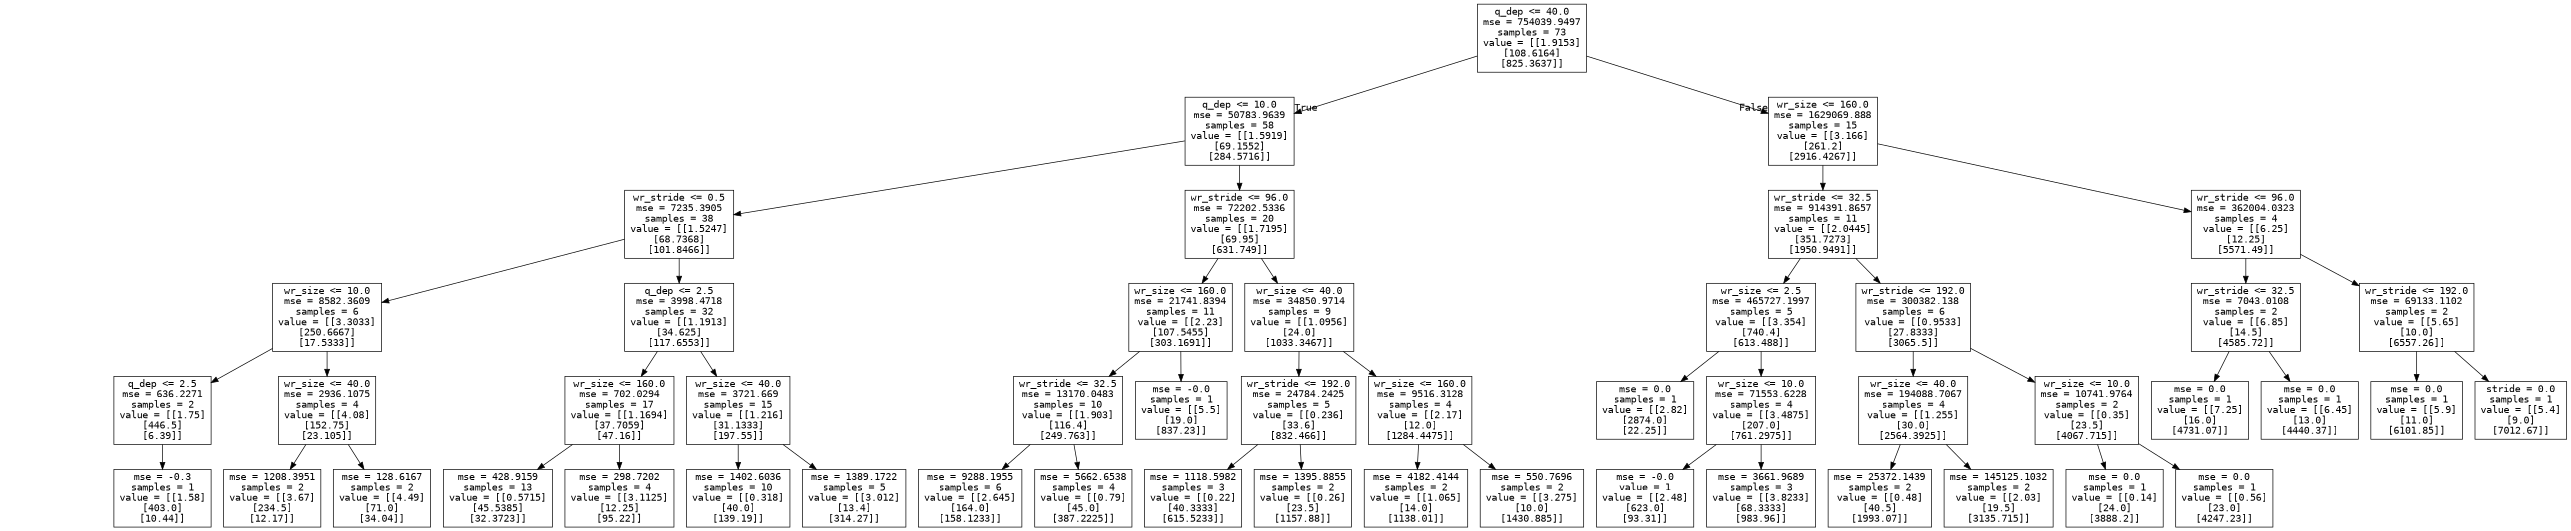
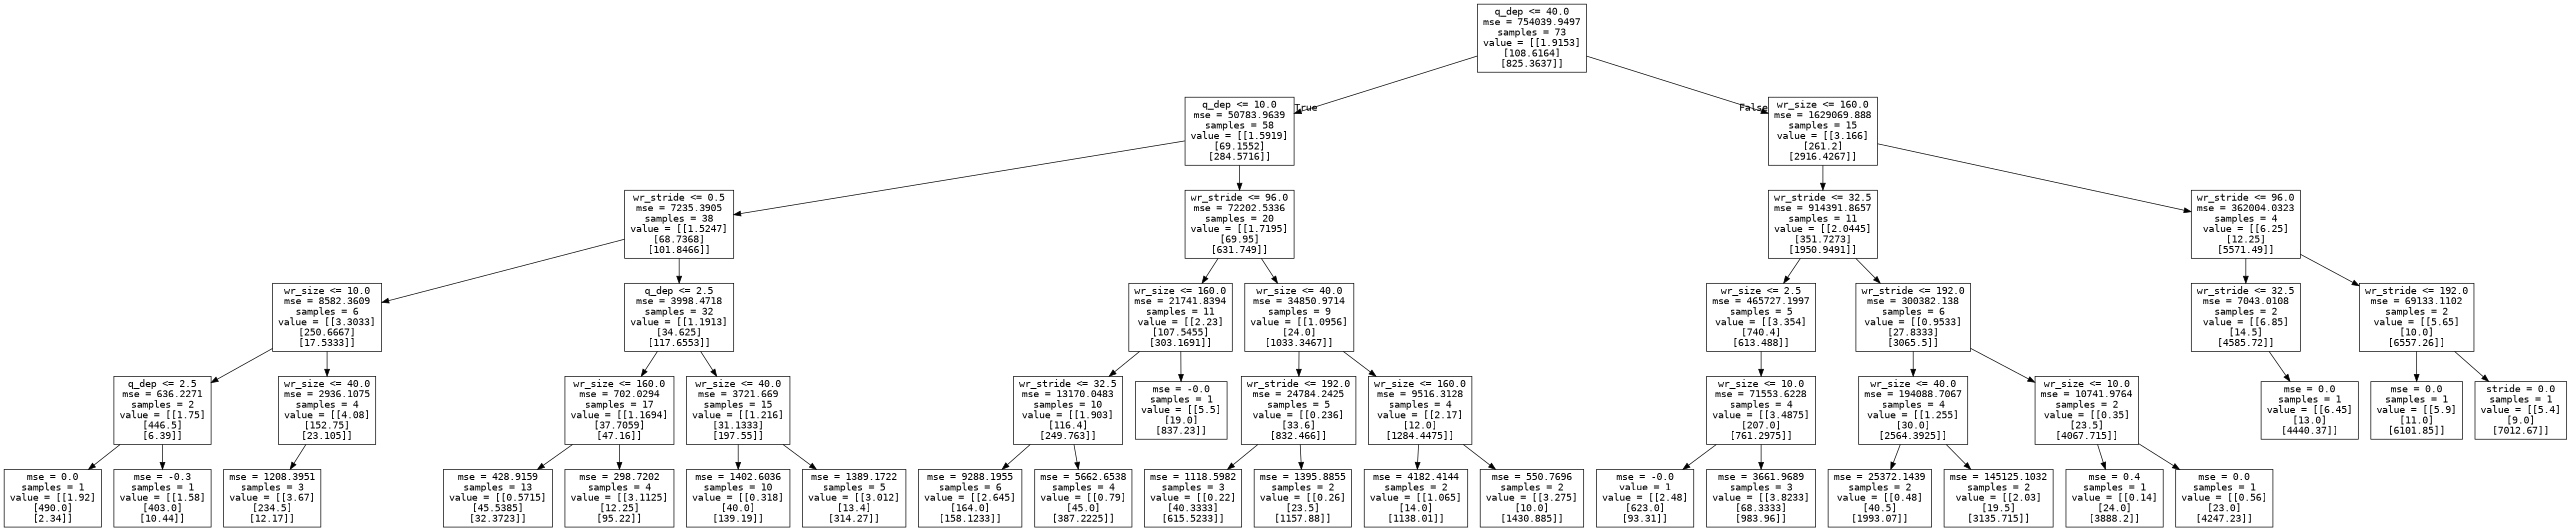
node "mse = 0.0 samples = 1 value = [[2.82] [2874.0] [22.25]]": removed
node "mse = 0.0 samples = 1 value = [[7.25] [16.0] [4731.07]]": removed
node "mse = 0.0 samples = 1 value = [[1.92] [490.0] [2.34]]": added
node "mse = 1208.3951 samples = 2 value = [[3.67] [234.5] [12.17]]": label "mse = 1208.3951 samples = 2 value = [[3.67] [234.5] [12.17]]" -> "mse = 1208.3951 samples = 3 value = [[3.67] [234.5] [12.17]]"
node "mse = 128.6167 samples = 2 value = [[4.49] [71.0] [34.04]]": removed
node "mse = 0.0 samples = 1 value = [[0.14] [24.0] [3888.2]]": label "mse = 0.0 samples = 1 value = [[0.14] [24.0] [3888.2]]" -> "mse = 0.4 samples = 1 value = [[0.14] [24.0] [3888.2]]"
